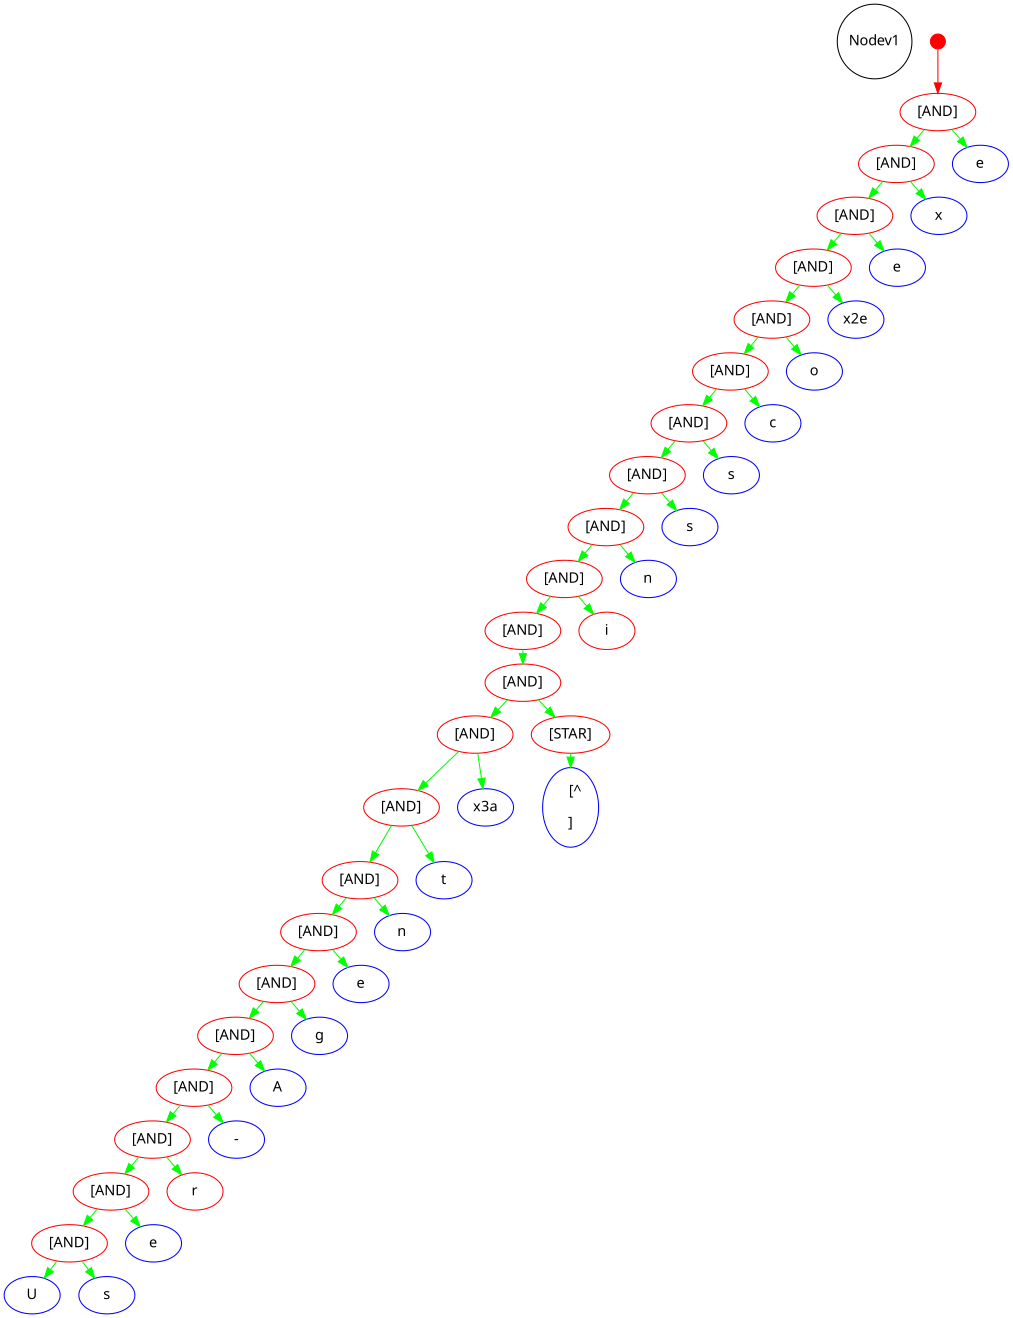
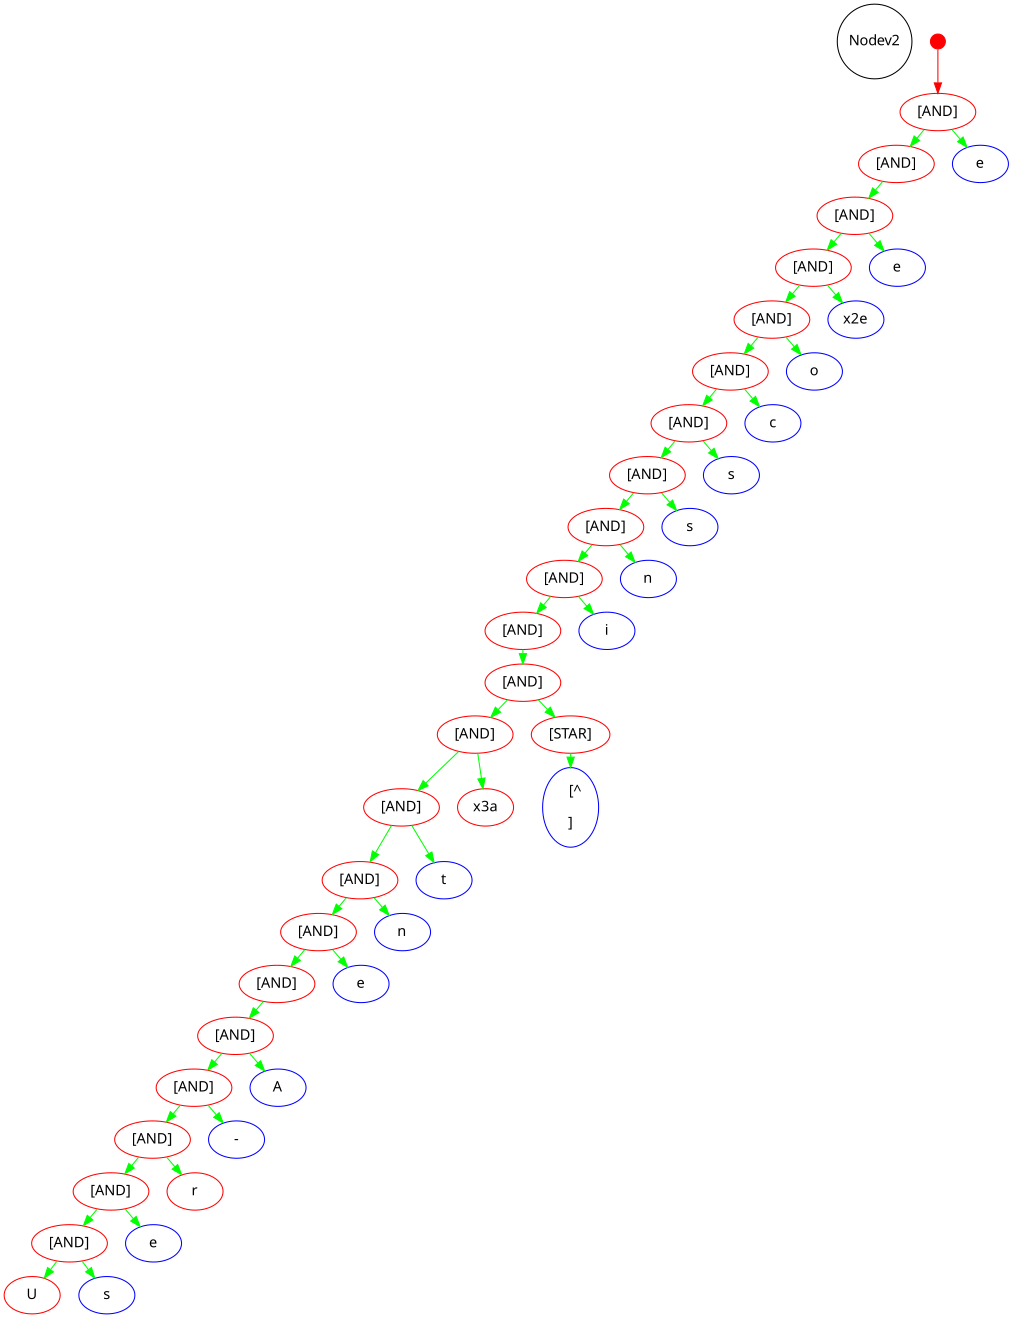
node "Nodev1": label "Nodev1" -> "Nodev2"
node "x": removed
node "i": color red -> blue
node "x3a": color blue -> red
node "g": removed
node "U": color blue -> red
